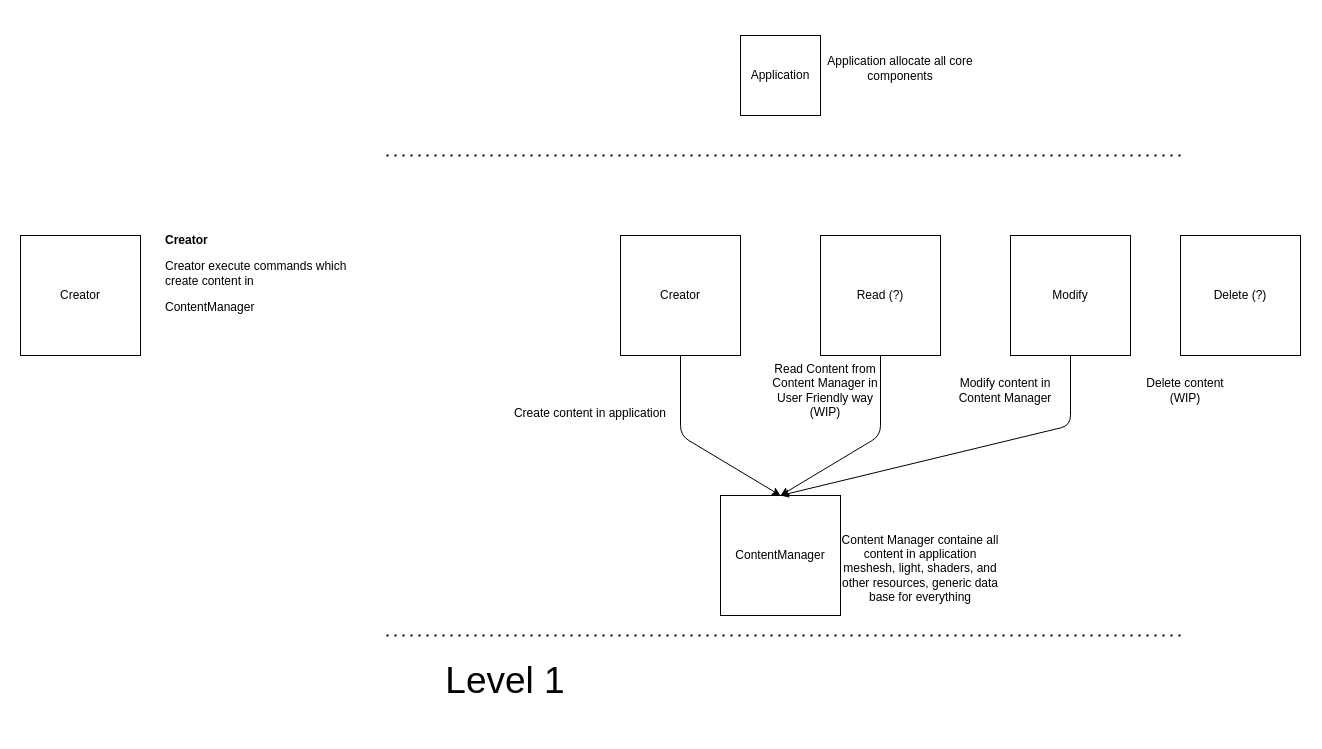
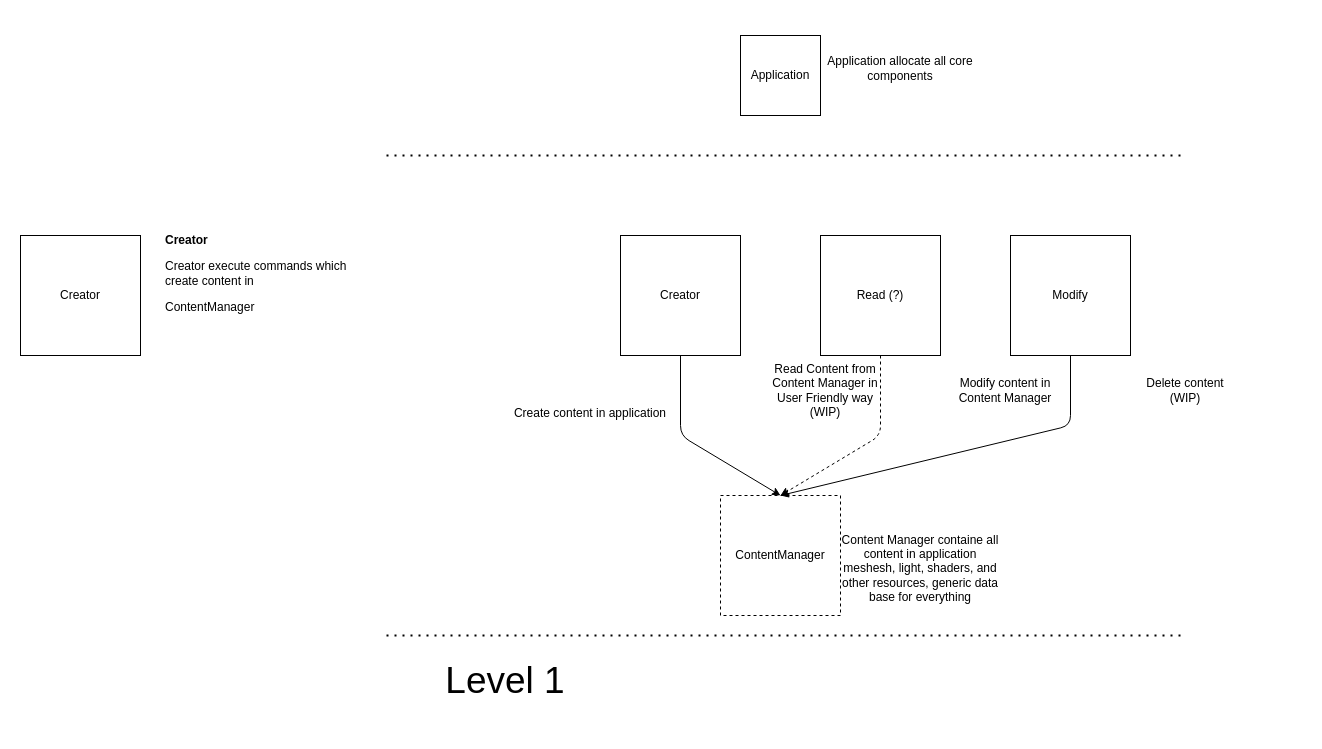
node "Delete (?)": removed
edge "Read (?)" -> "ContentManager": style solid -> dashed
node "ContentManager": style solid -> dashed
